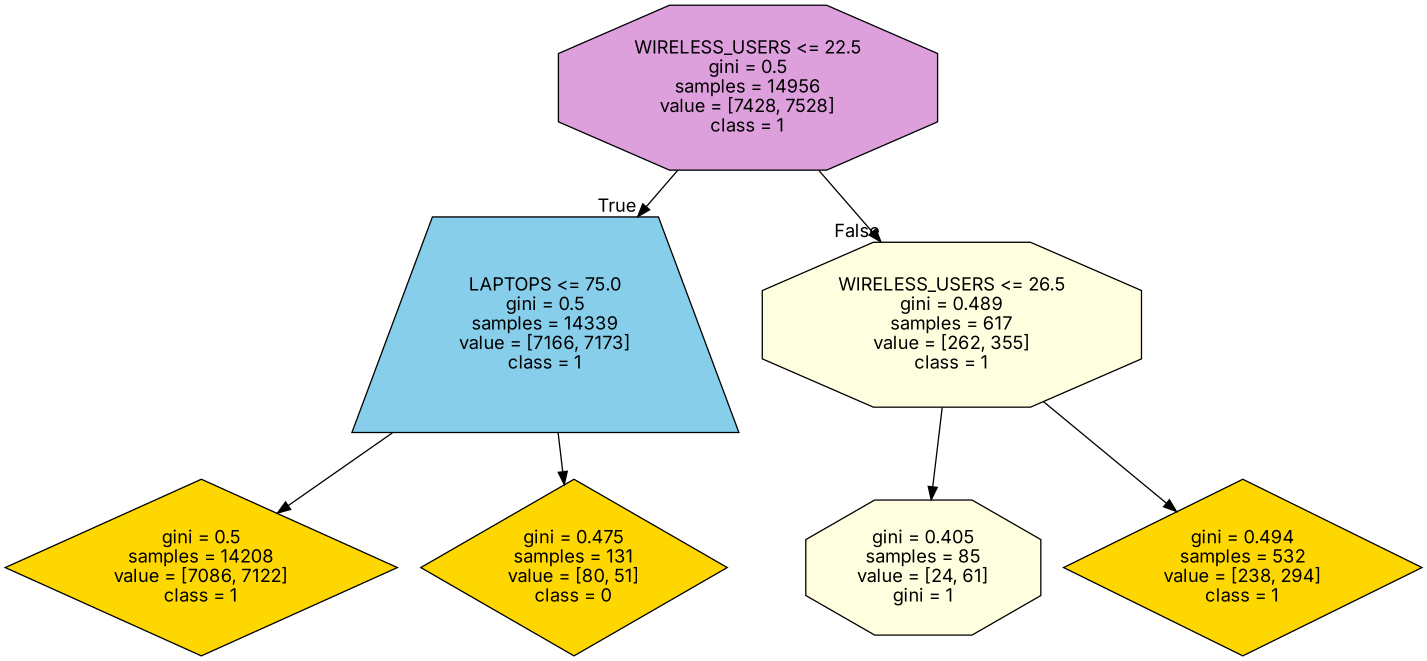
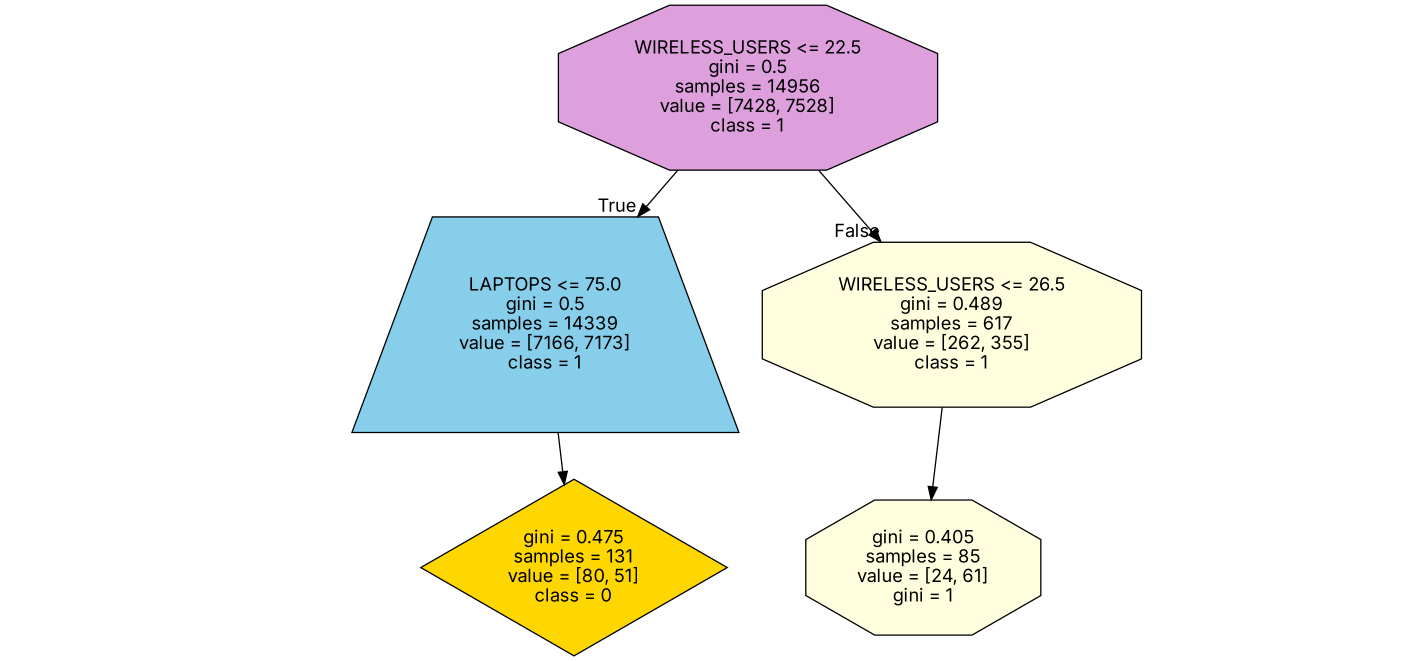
node "gini = 0.5 samples = 14208 value = [7086, 7122] class = 1": removed
node "gini = 0.494 samples = 532 value = [238, 294] class = 1": removed
